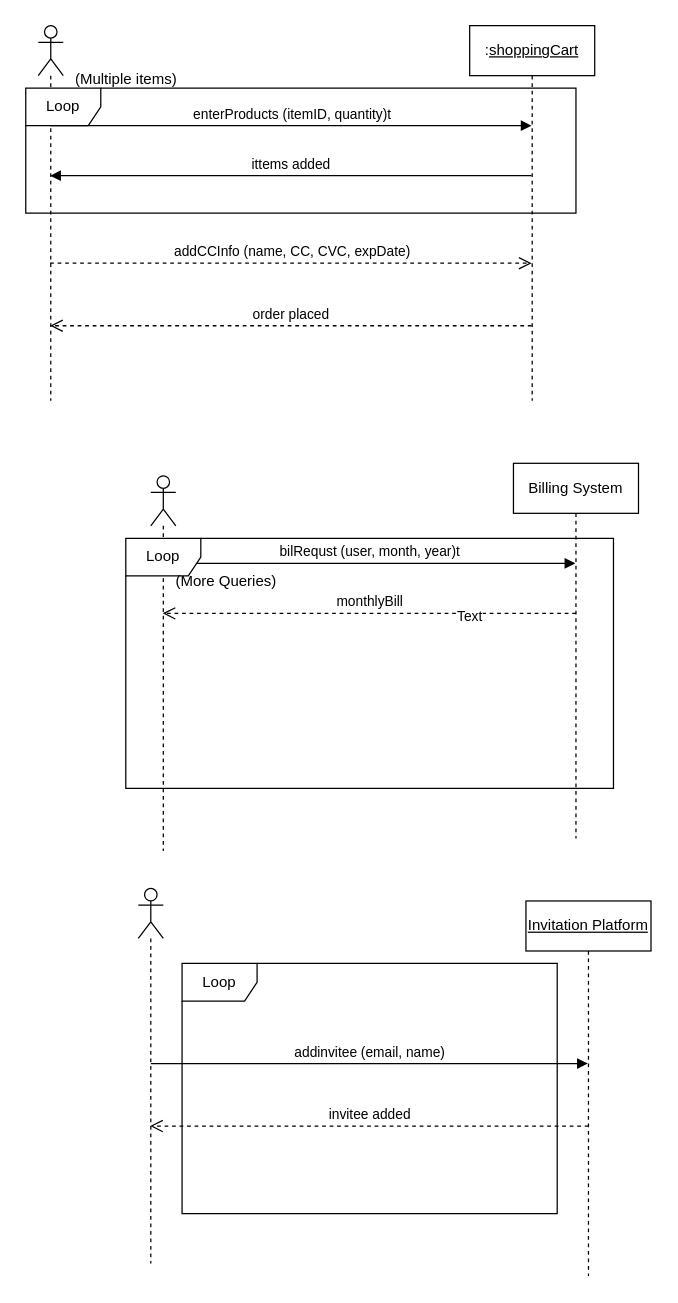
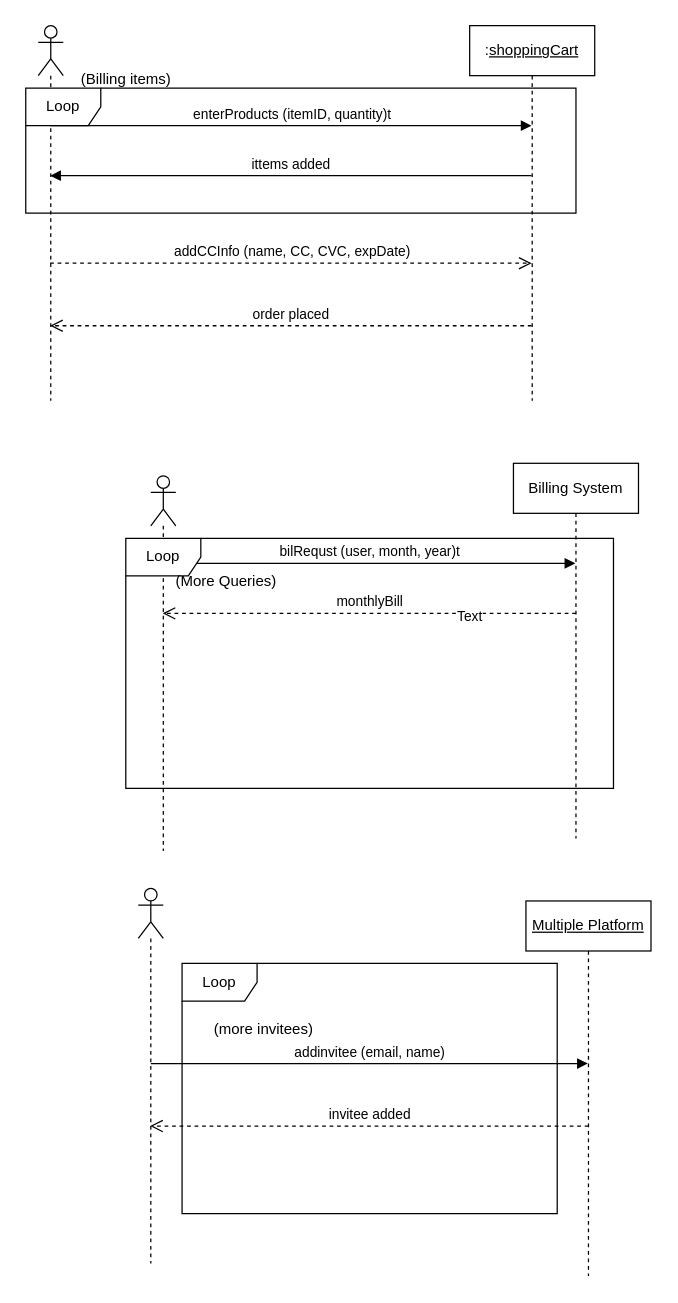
node "(Multiple items)": label "(Multiple items)" -> "(Billing items)"
node "Invitation Platform": label "Invitation Platform" -> "Multiple Platform"
node "(more invitees)": added
